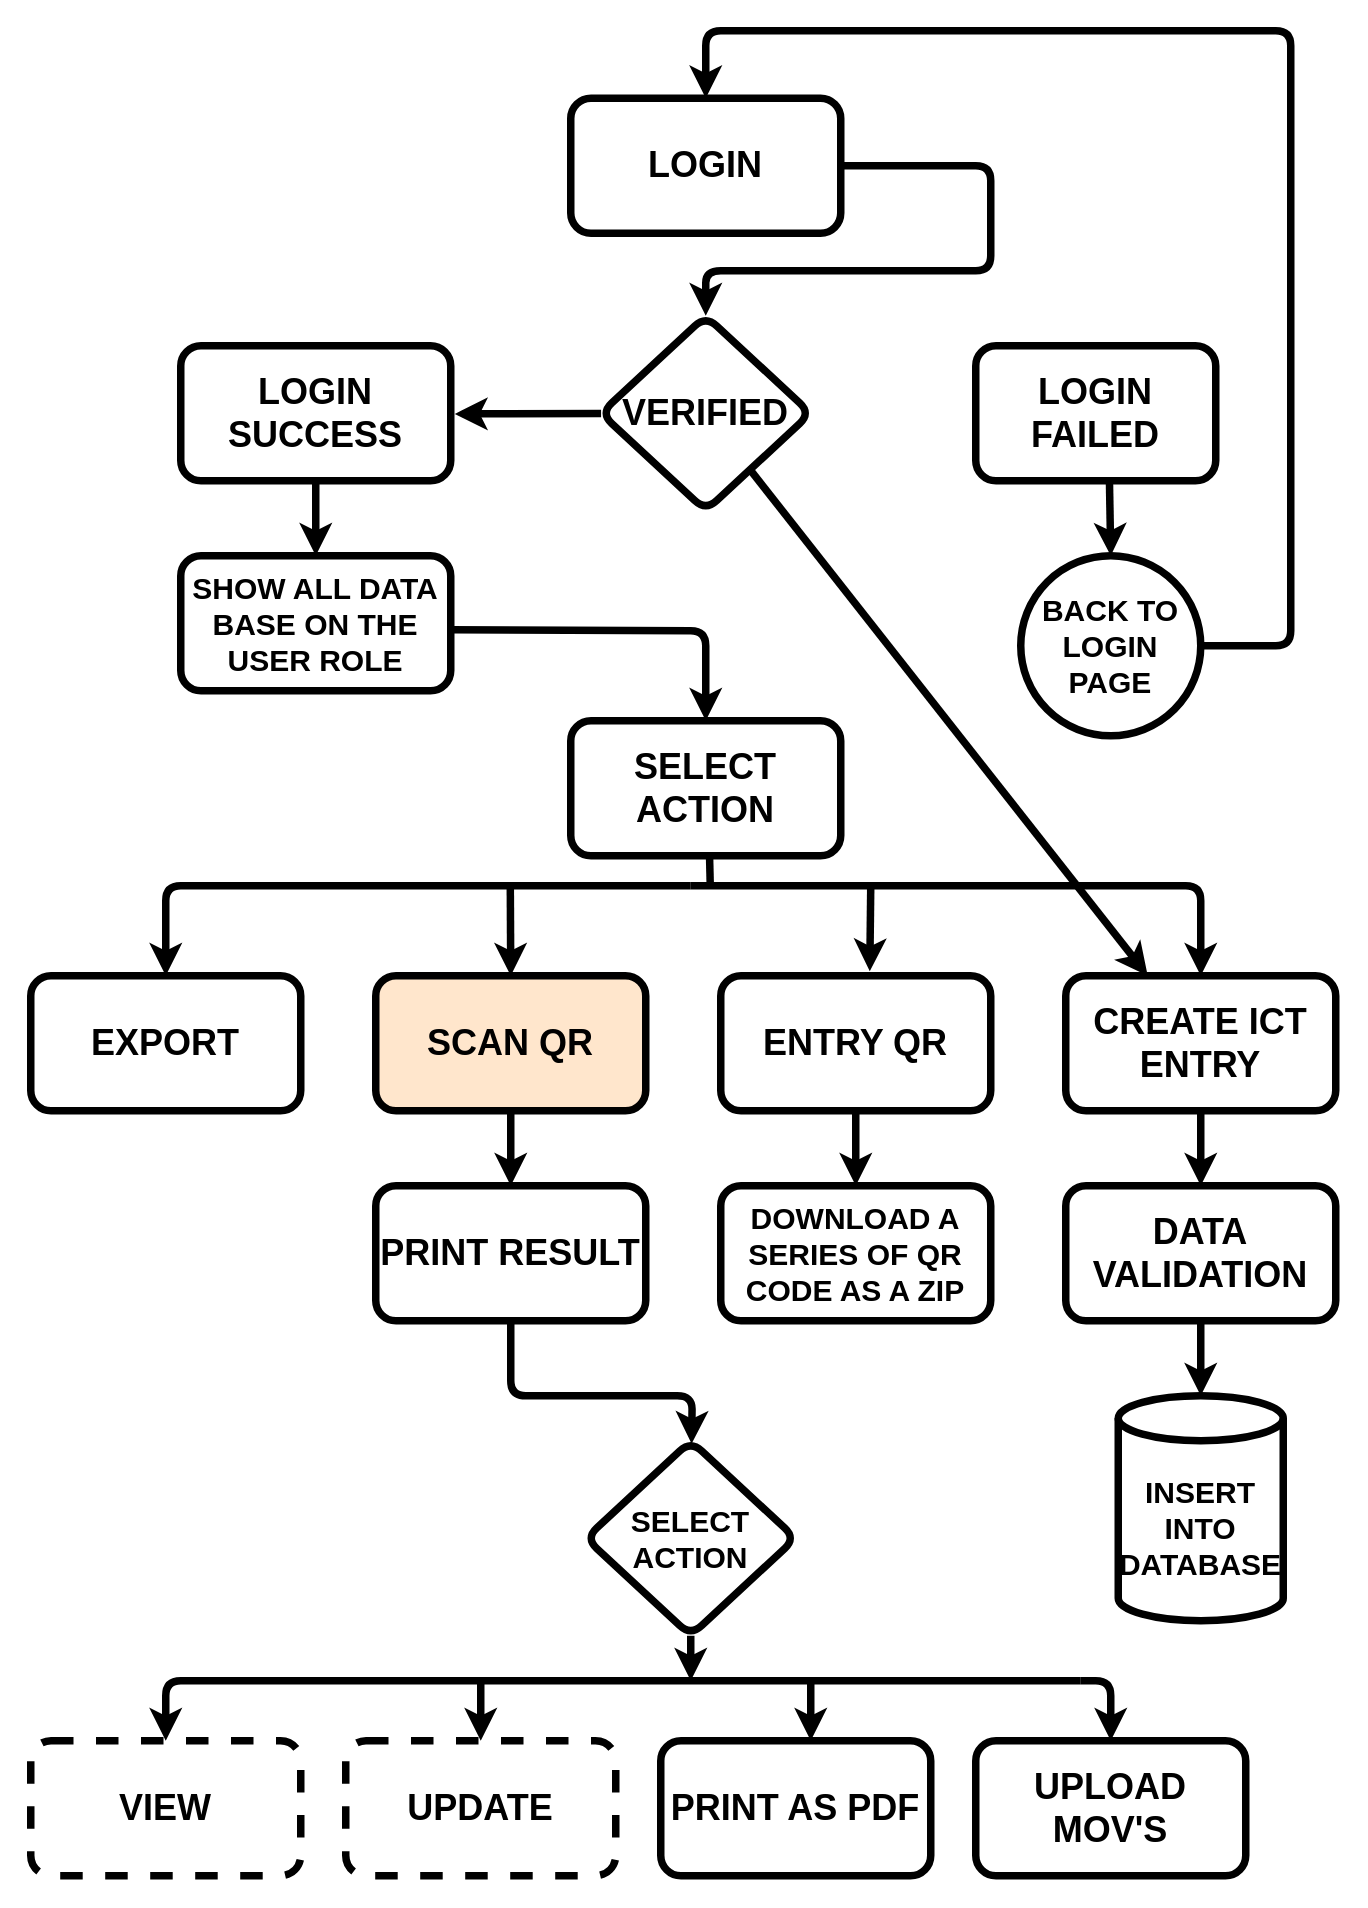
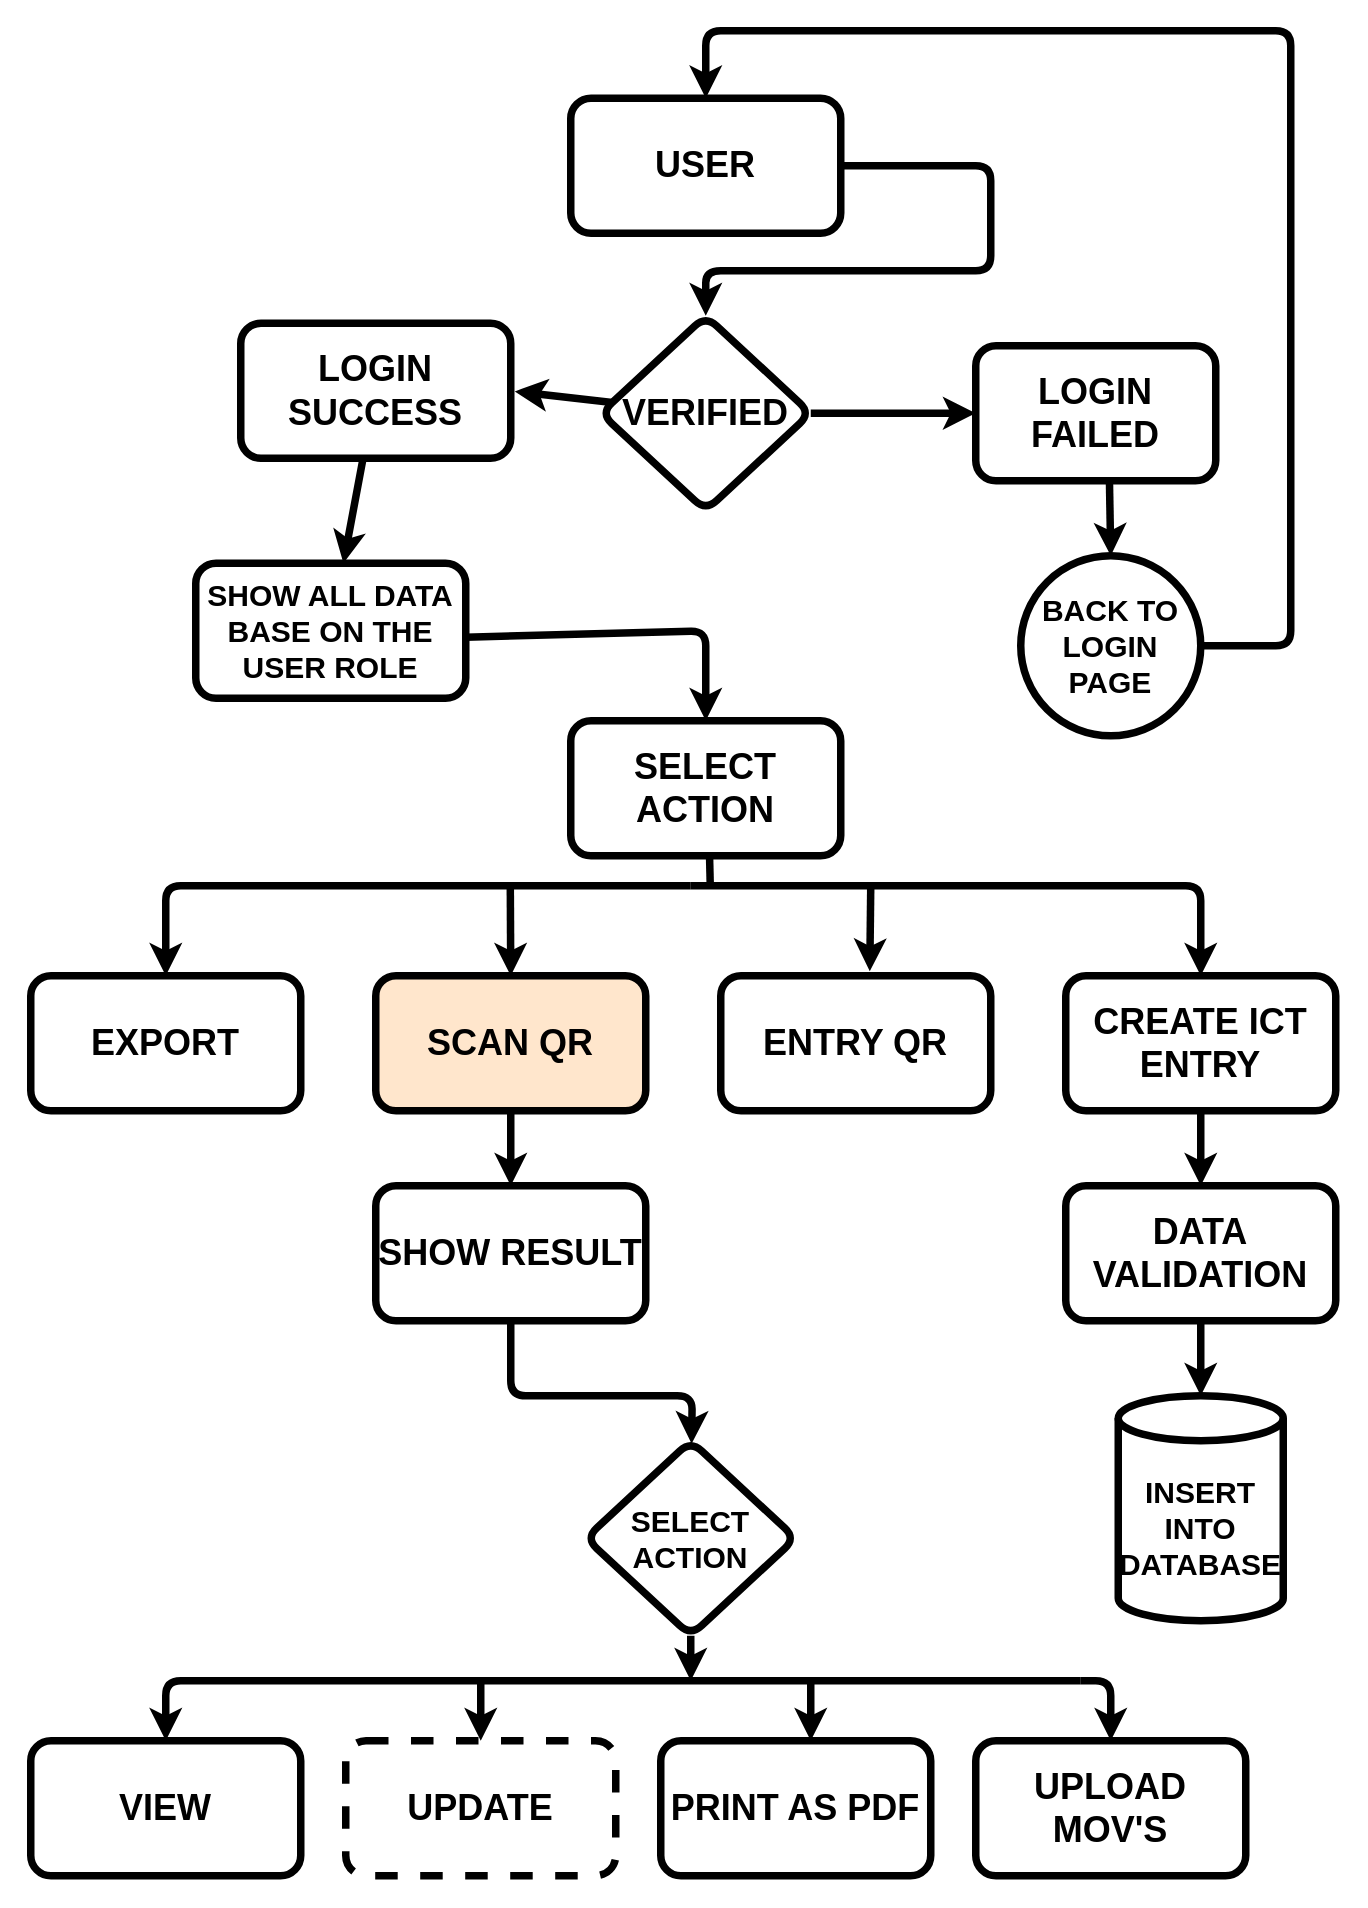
node "LOGIN": label "LOGIN" -> "USER"
node "LOGIN SUCCESS": moved (316, 413) -> (376, 391)
node "SHOW ALL DATA BASE ON THE USER ROLE": moved (316, 623) -> (331, 631)
edge "VERIFIED" -> "CREATE ICT ENTRY": now "VERIFIED" -> "LOGIN FAILED"
edge "ENTRY QR" -> "DOWNLOAD A SERIES OF QR CODE AS A ZIP": removed
node "PRINT RESULT": label "PRINT RESULT" -> "SHOW RESULT"
node "DOWNLOAD A SERIES OF QR CODE AS A ZIP": removed
node "VIEW": style dashed -> solid
